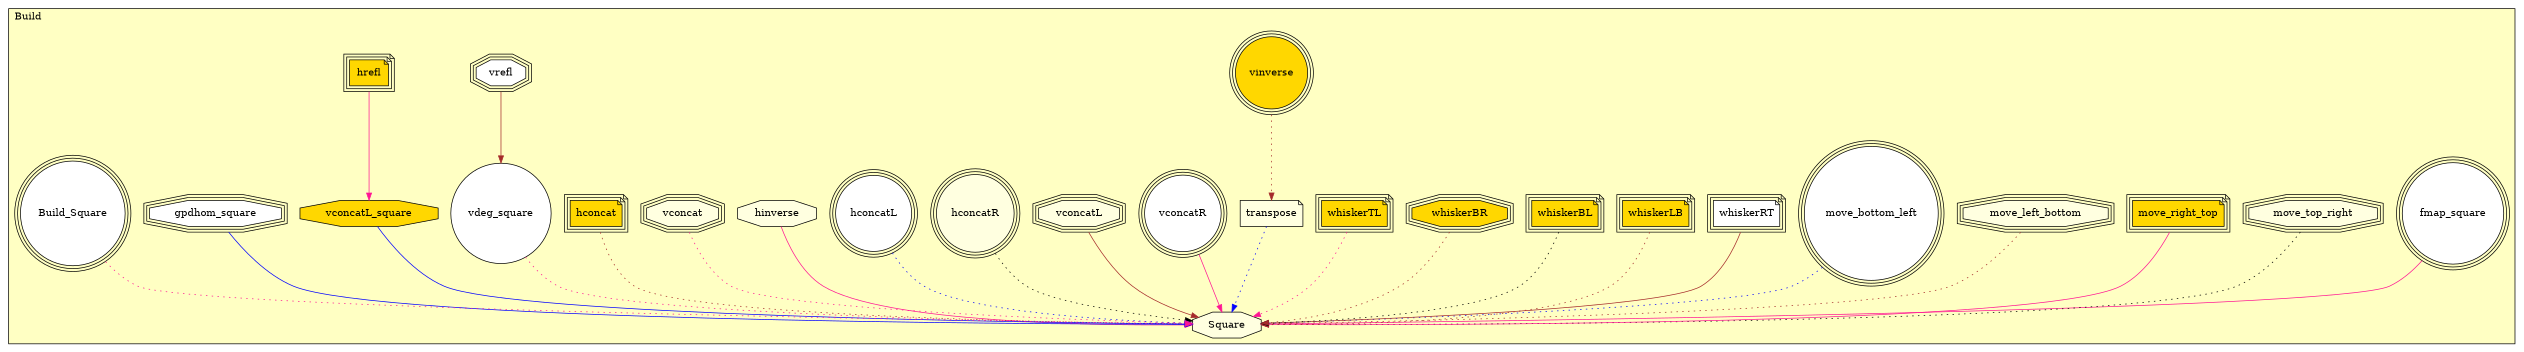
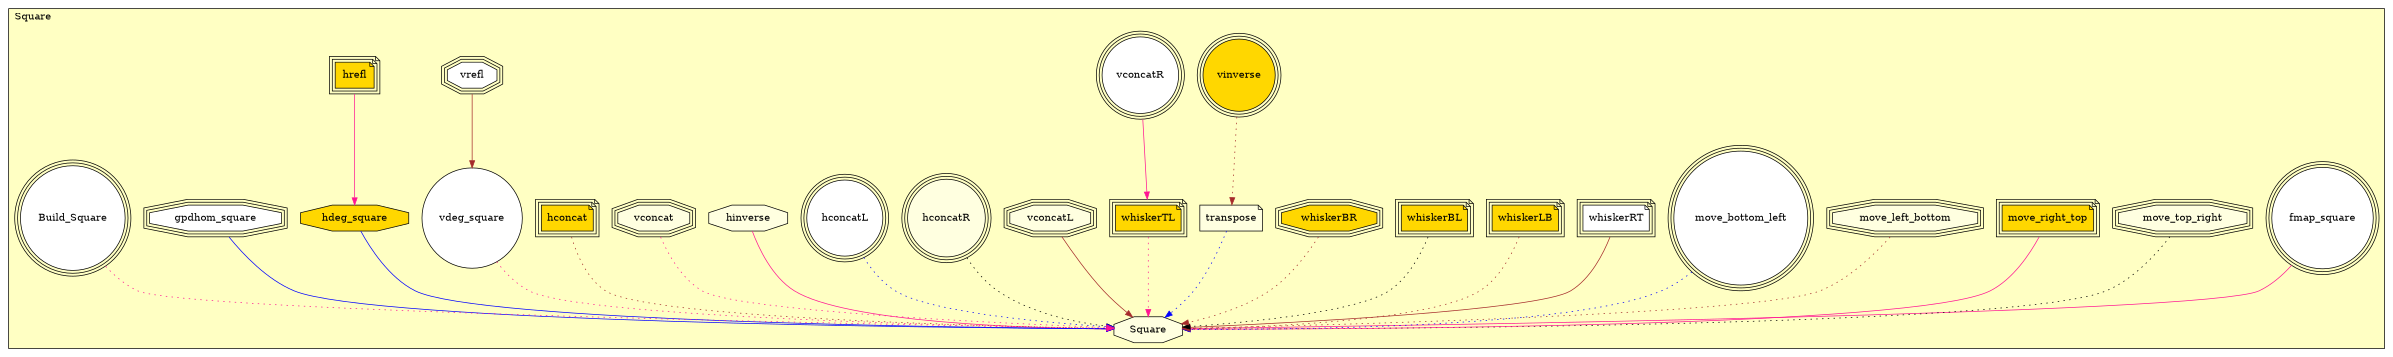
cluster "Build": label "Build" -> "Square"
node "vconcatL_square": label "vconcatL_square" -> "hdeg_square"
edge "vconcatR" -> "Square": now "vconcatR" -> "whiskerTL"
